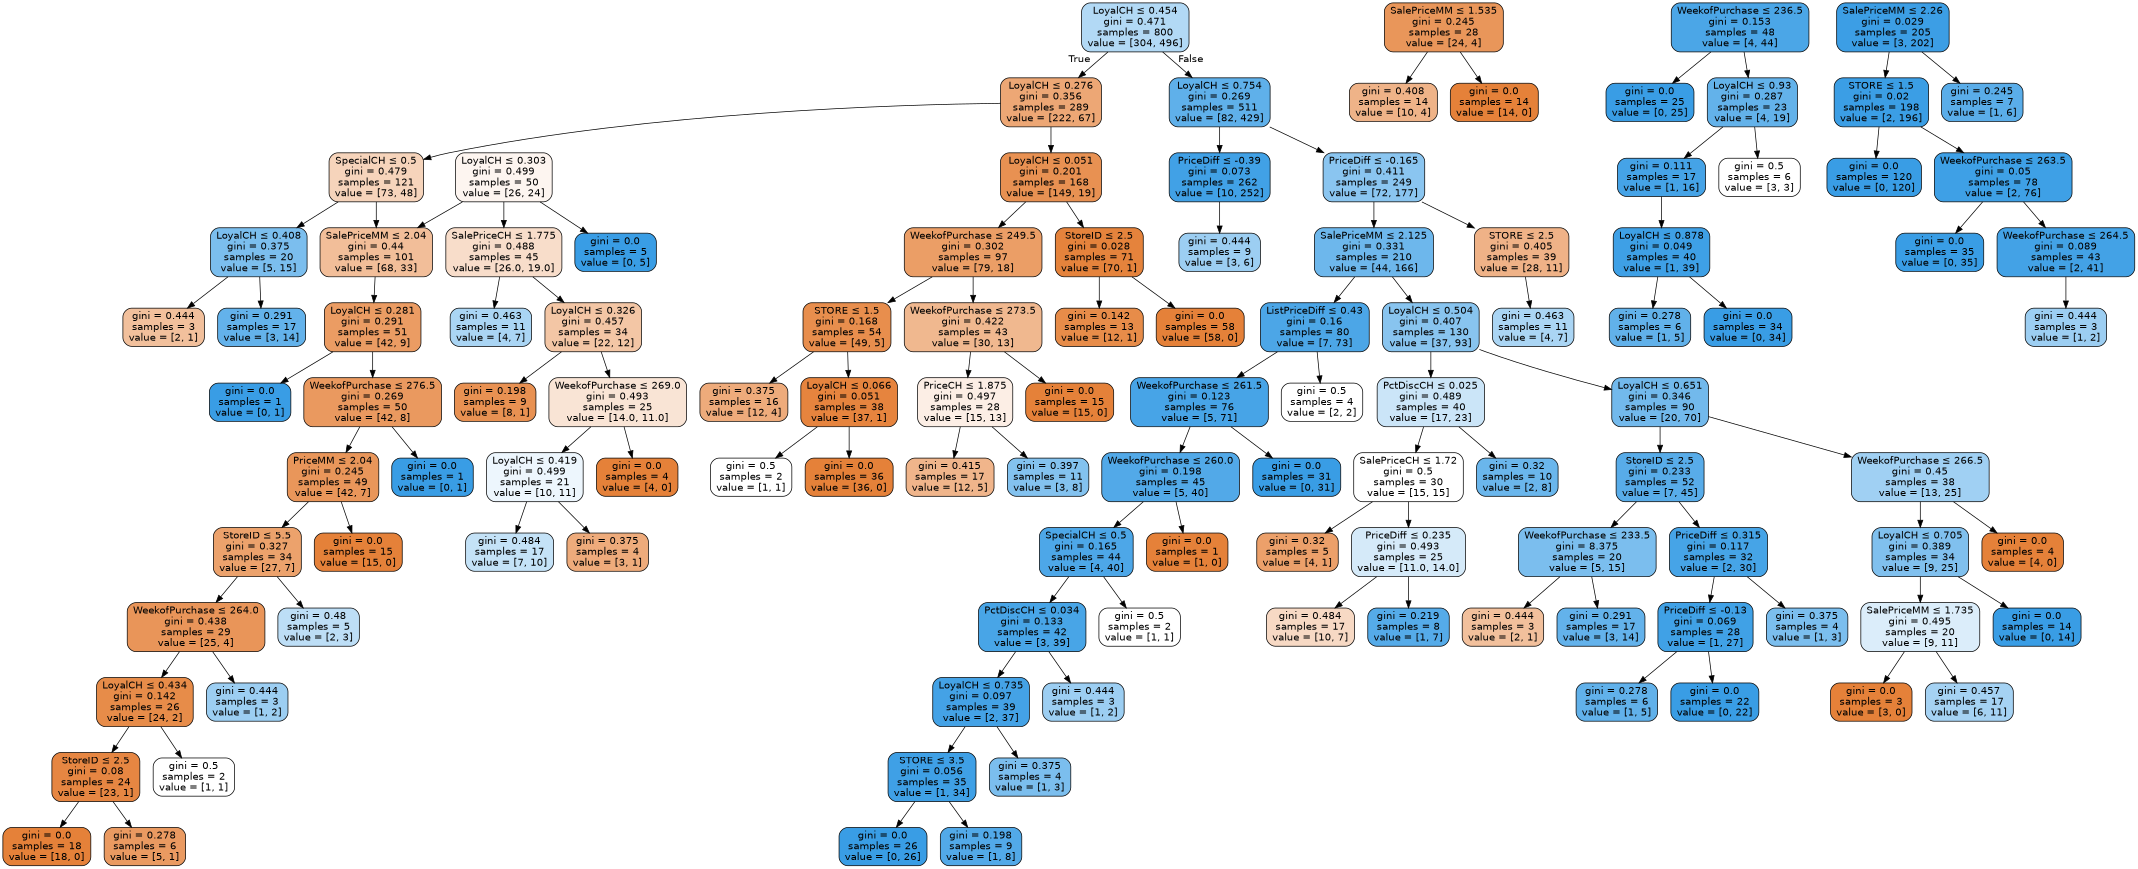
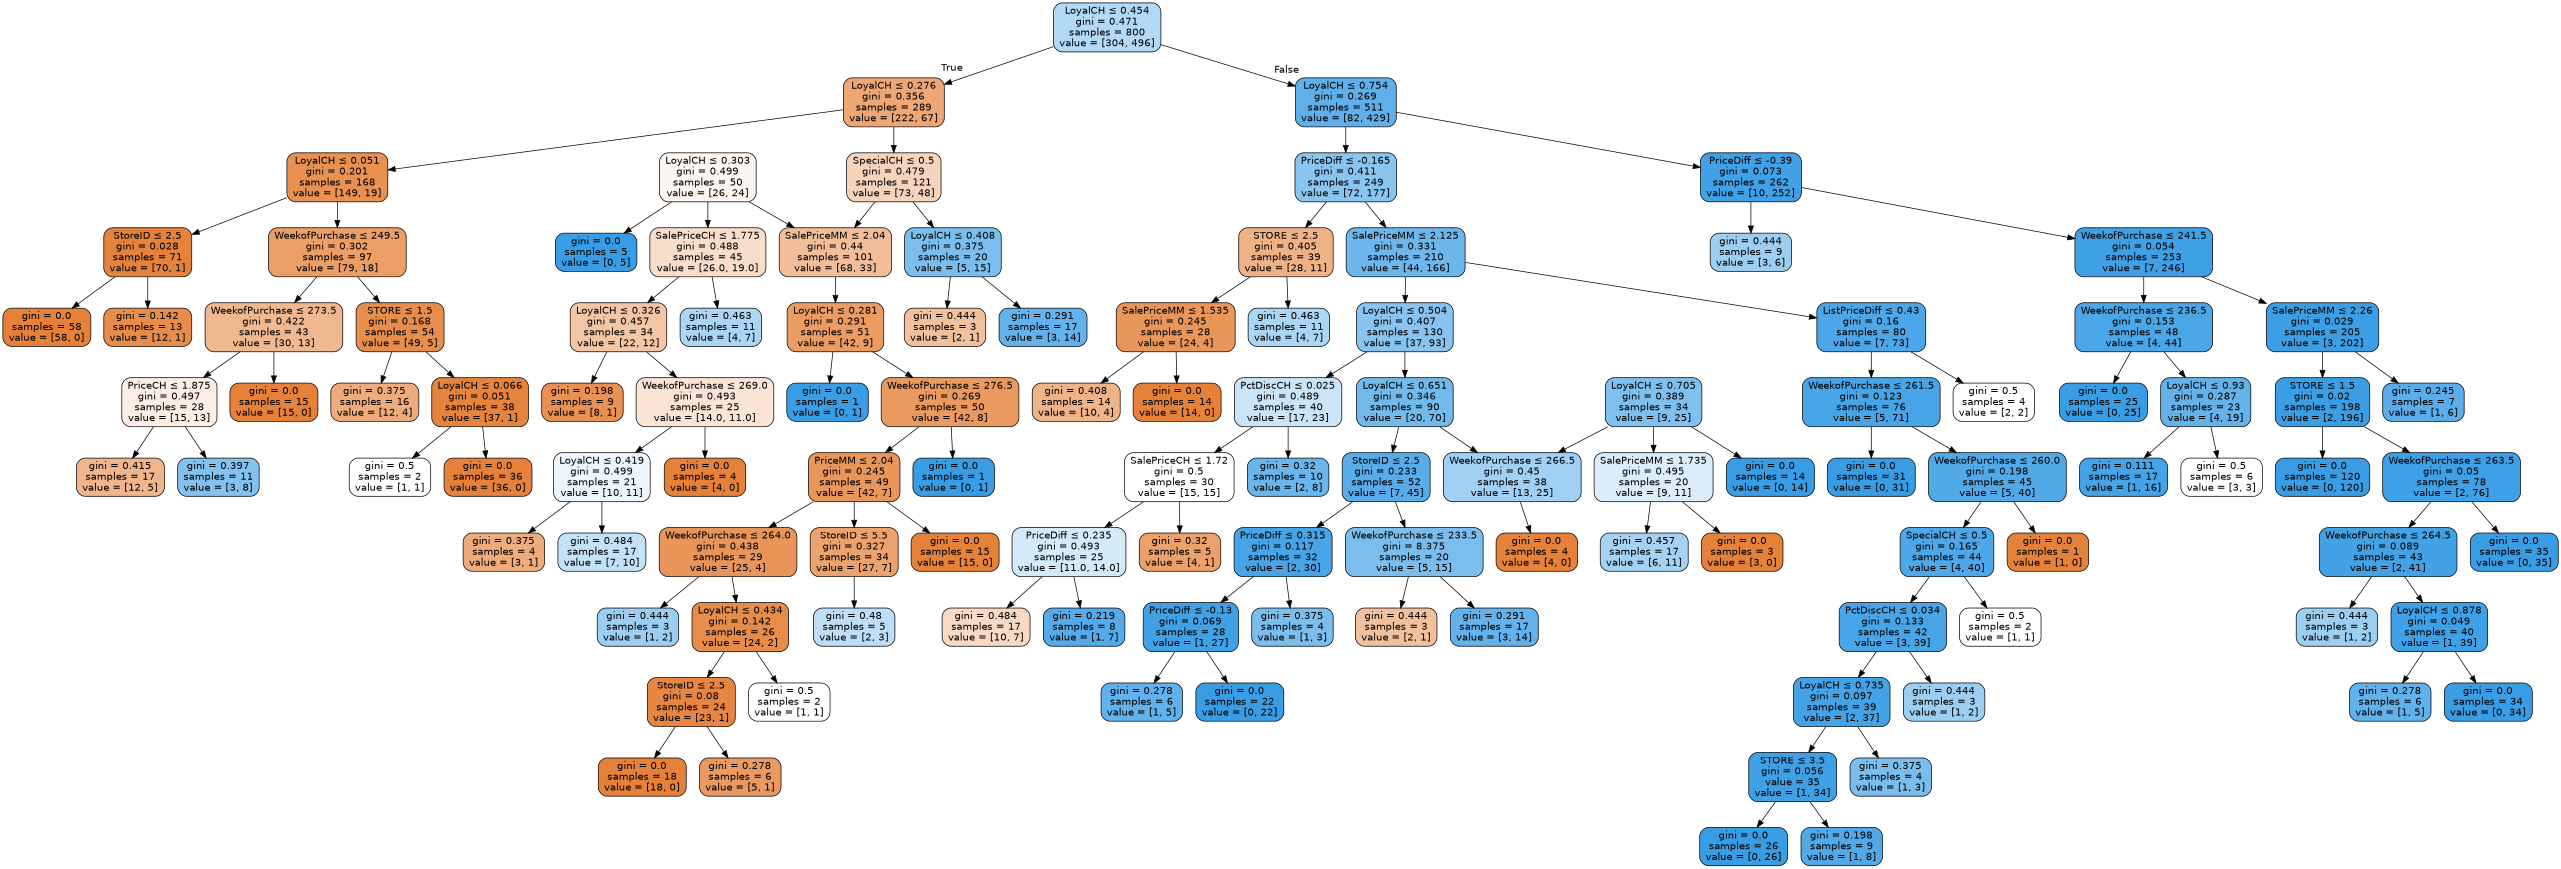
edge "gini = 0.111" -> "LoyalCH ≤ 0.878": now "WeekofPurchase ≤ 264.5" -> "LoyalCH ≤ 0.878"
node "WeekofPurchase ≤ 241.5": added
edge "STORE ≤ 2.5" -> "SalePriceMM ≤ 1.535": added
edge "WeekofPurchase ≤ 266.5" -> "LoyalCH ≤ 0.705": reversed
edge "StoreID ≤ 5.5" -> "WeekofPurchase ≤ 264.0": now "PriceMM ≤ 2.04" -> "WeekofPurchase ≤ 264.0"
node "STORE ≤ 3.5": text "samples = 35" -> "value = 35"
